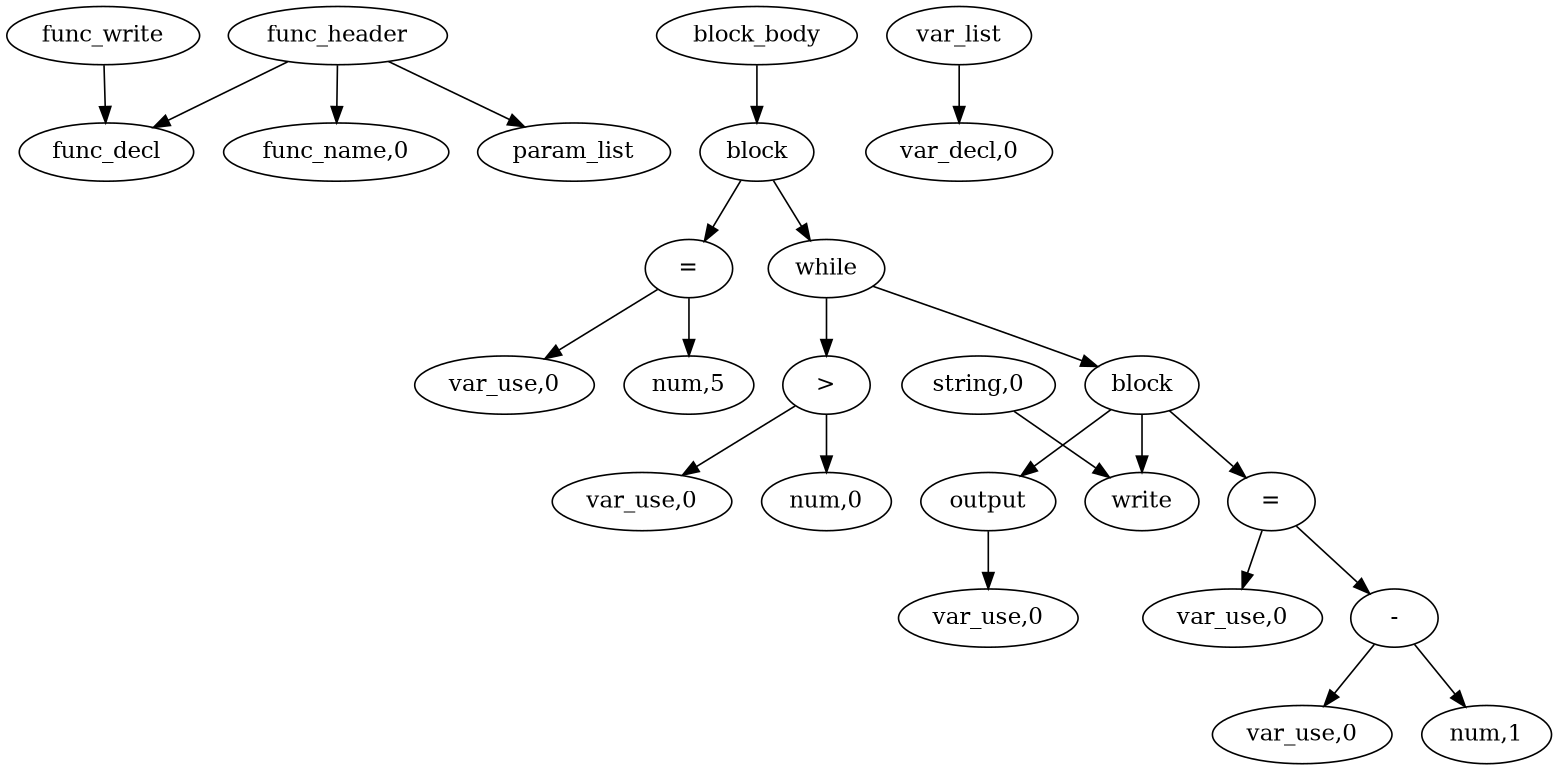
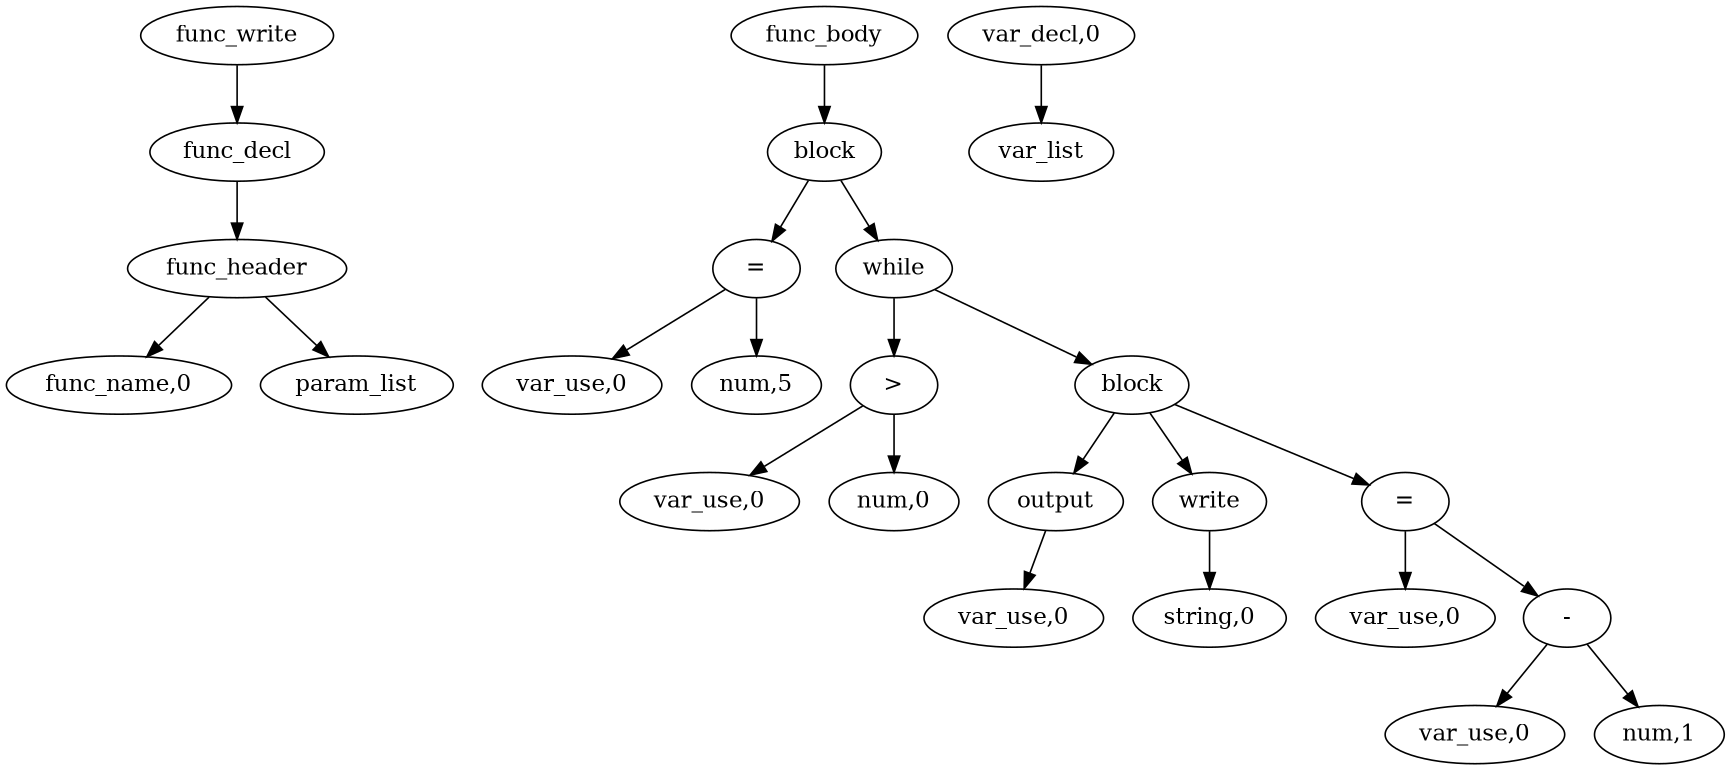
node "block_body": label "block_body" -> "func_body"
edge "var_list" -> "var_decl,0": reversed
edge "func_header" -> "func_decl": reversed
edge "string,0" -> "write": reversed
